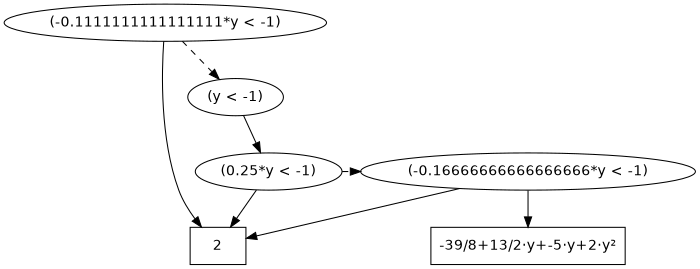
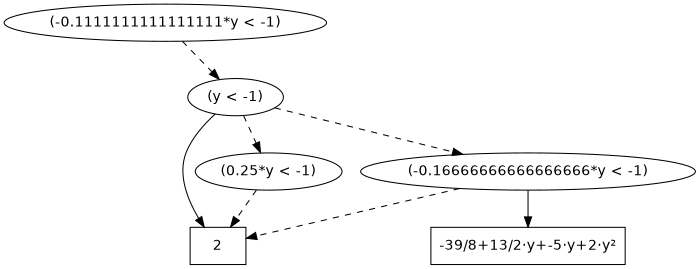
edge "(y < -1)" -> "(0.25*y < -1)": style solid -> dashed
edge "(-0.1111111111111111*y < -1)" -> "2": now "(y < -1)" -> "2"
edge "(0.25*y < -1)" -> "(-0.16666666666666666*y < -1)": now "(y < -1)" -> "(-0.16666666666666666*y < -1)"
edge "(0.25*y < -1)" -> "2": style solid -> dashed
edge "(-0.16666666666666666*y < -1)" -> "2": style solid -> dashed
